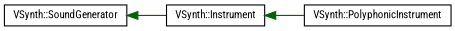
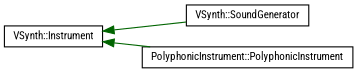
edge "VSynth::Instrument" -> "VSynth::SoundGenerator": reversed
node "VSynth::PolyphonicInstrument": label "VSynth::PolyphonicInstrument" -> "PolyphonicInstrument::PolyphonicInstrument"
